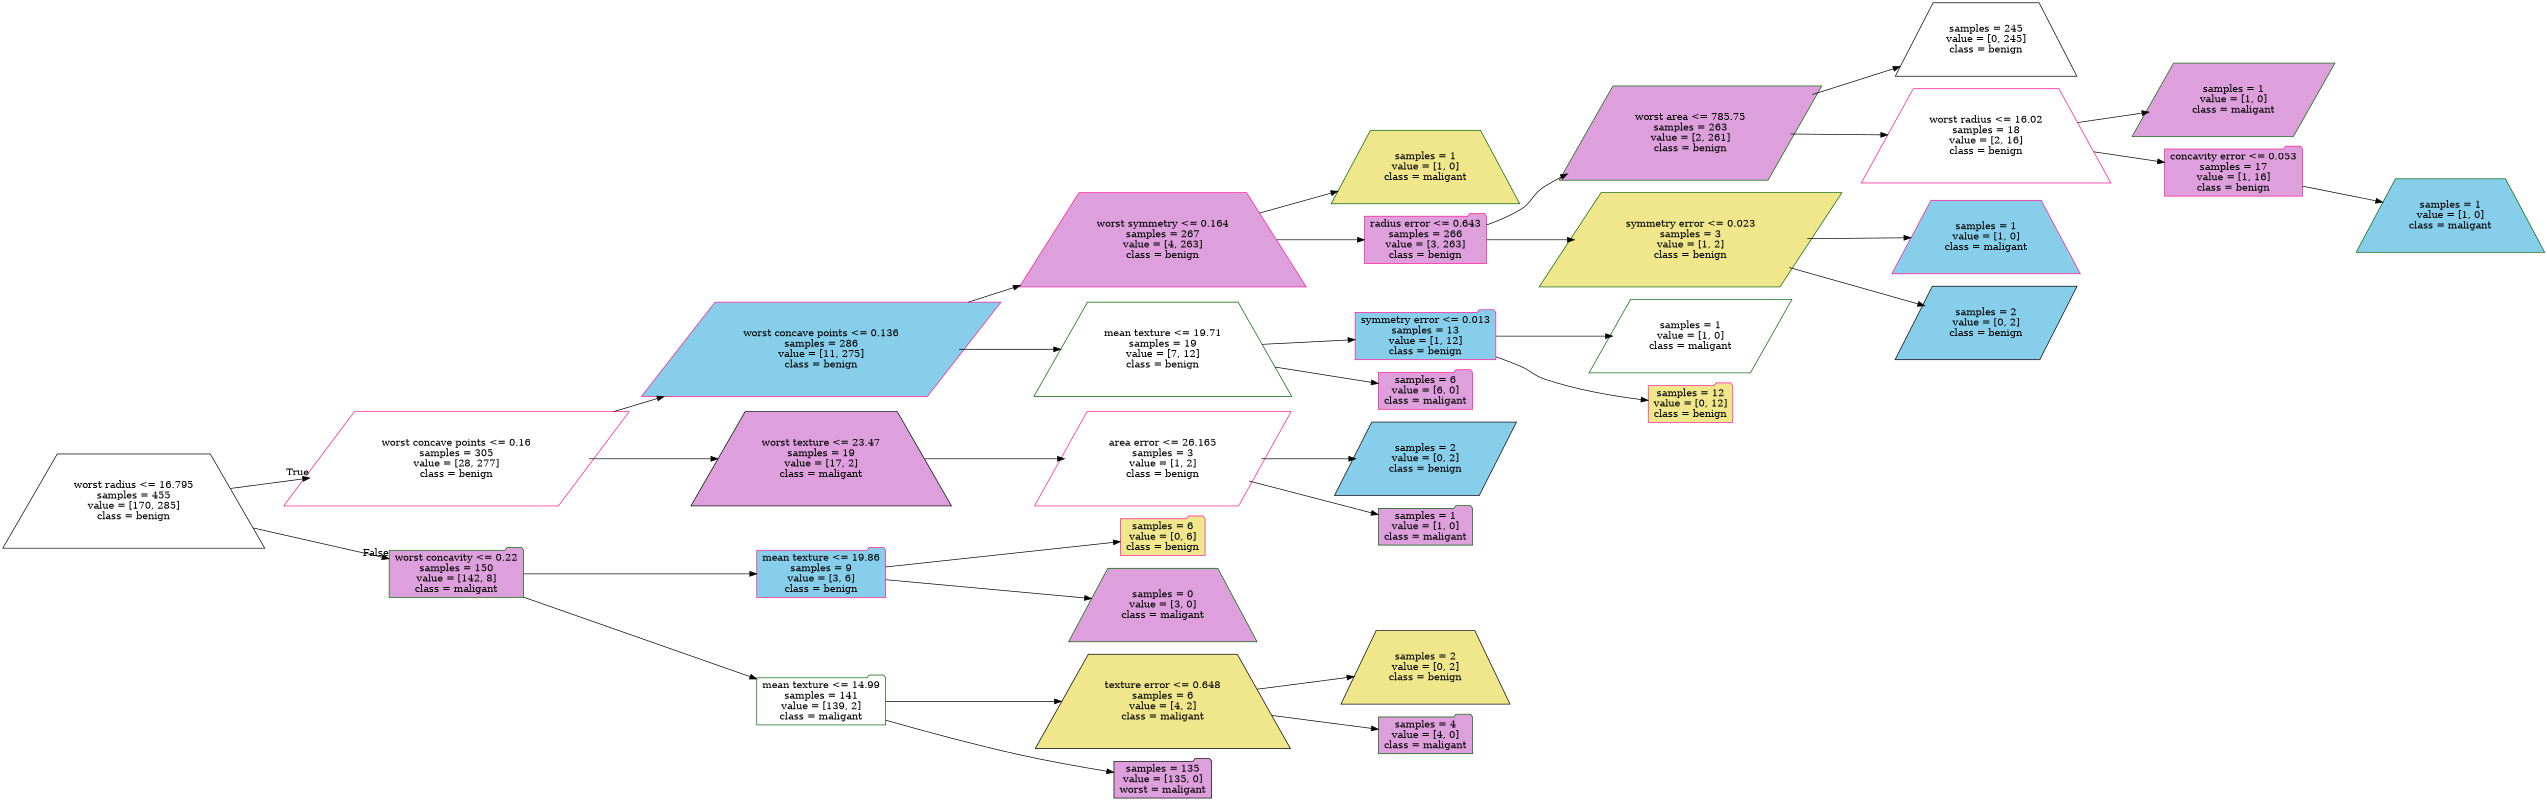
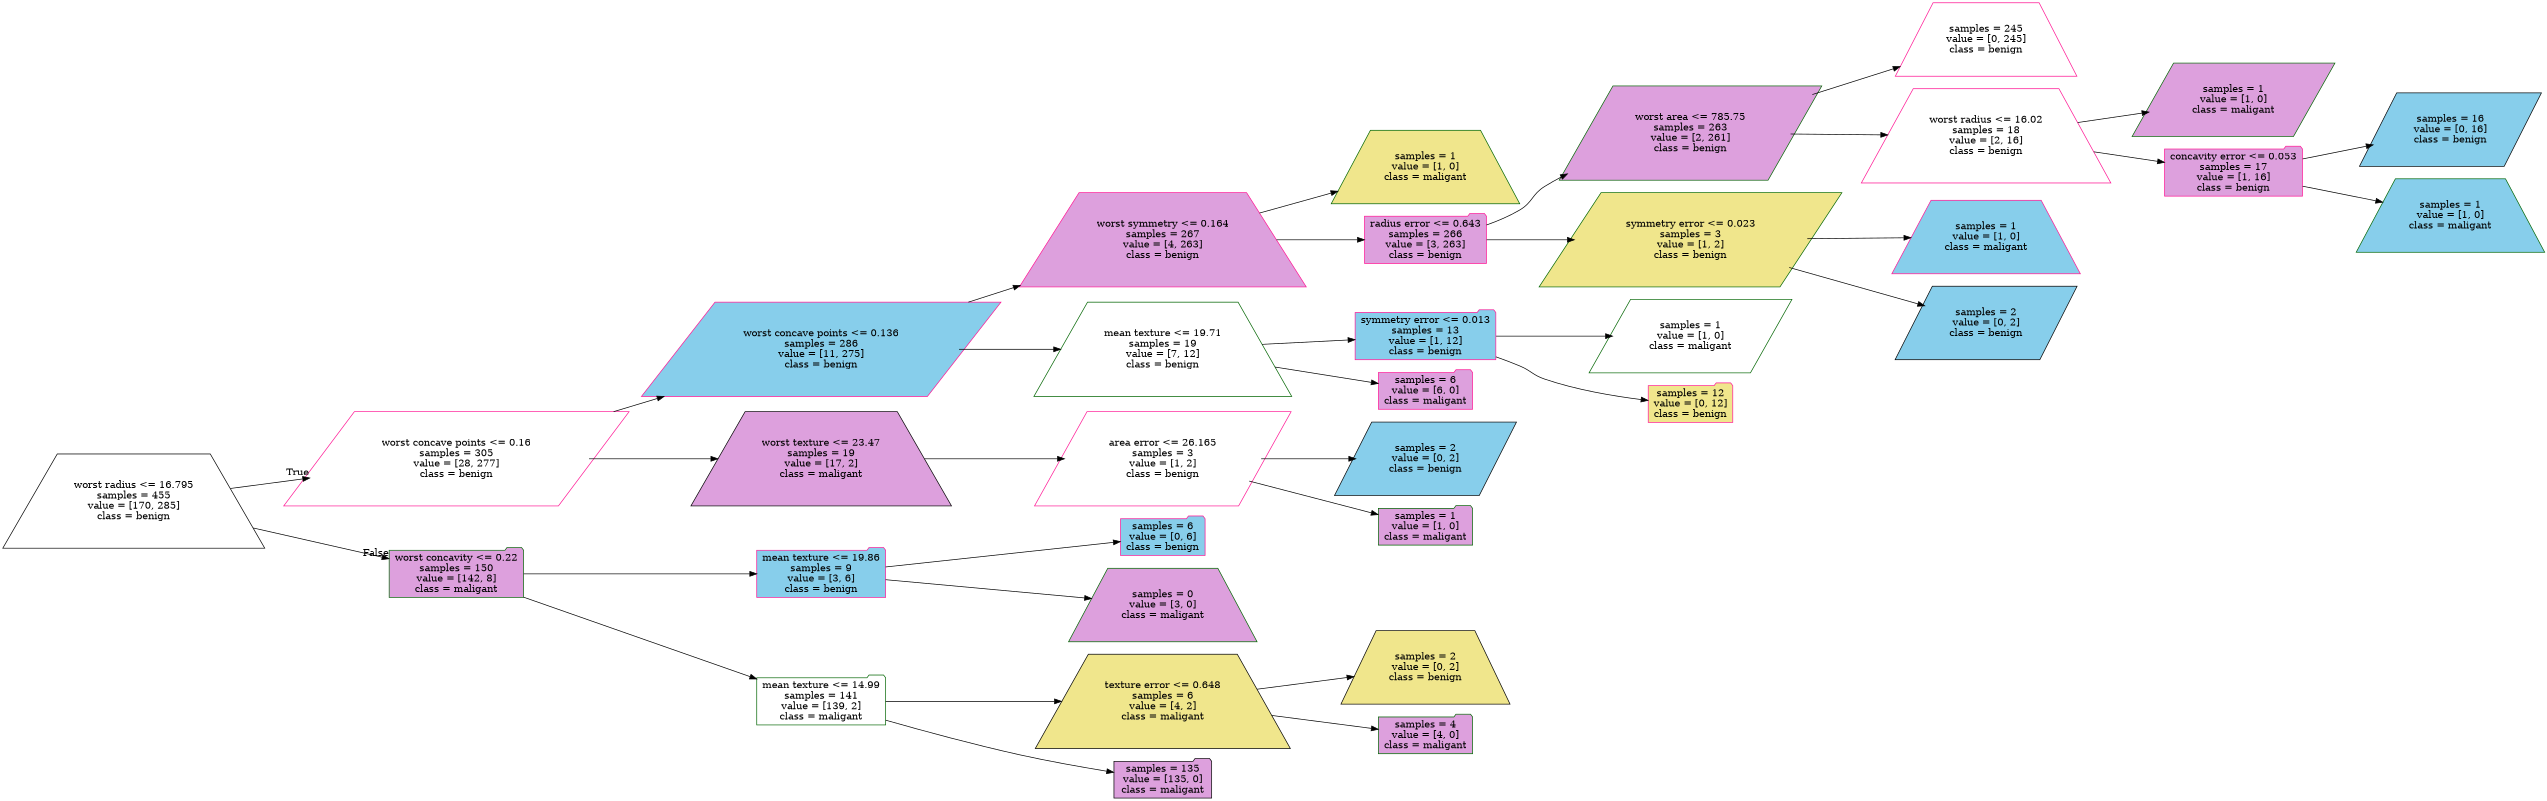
node "samples = 245 value = [0, 245] class = benign": color black -> deeppink
node "samples = 16 value = [0, 16] class = benign": added
node "samples = 6 value = [0, 6] class = benign": fillcolor khaki -> skyblue
node "samples = 135 value = [135, 0] worst = maligant": label "samples = 135 value = [135, 0] worst = maligant" -> "samples = 135 value = [135, 0] class = maligant"
